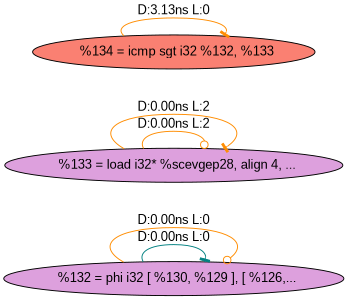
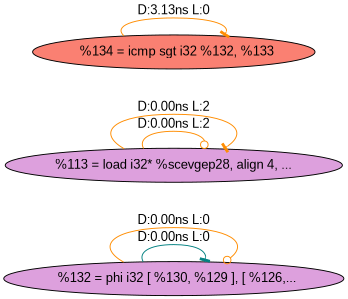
node "%133 = load i32* %scevgep28, align 4, ...": label "%133 = load i32* %scevgep28, align 4, ..." -> "%113 = load i32* %scevgep28, align 4, ..."
